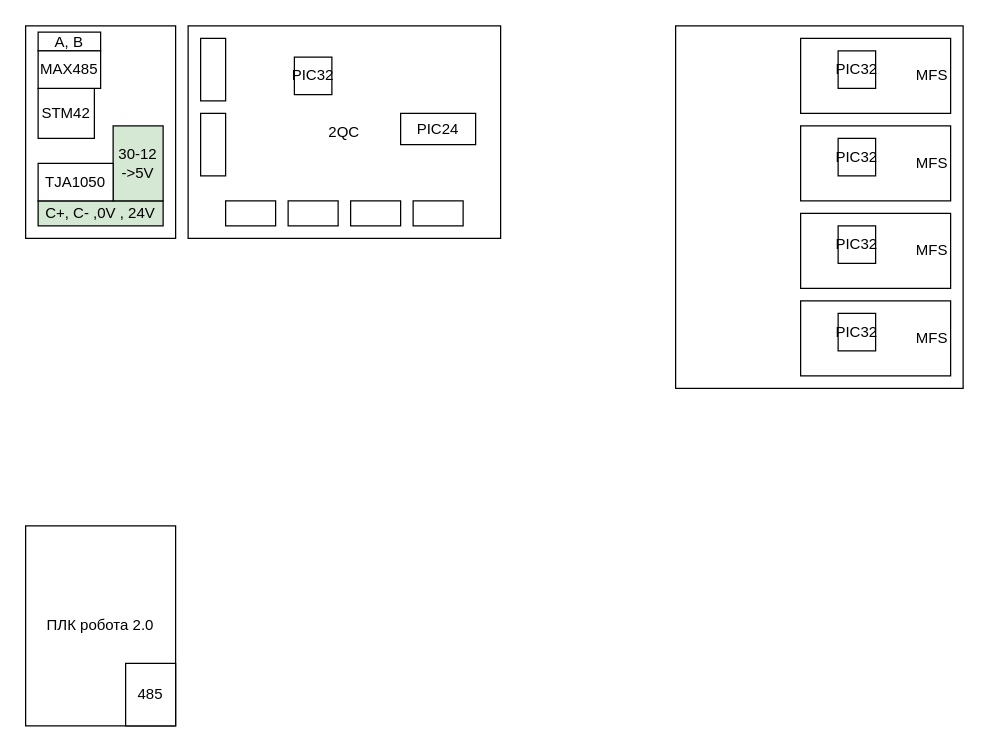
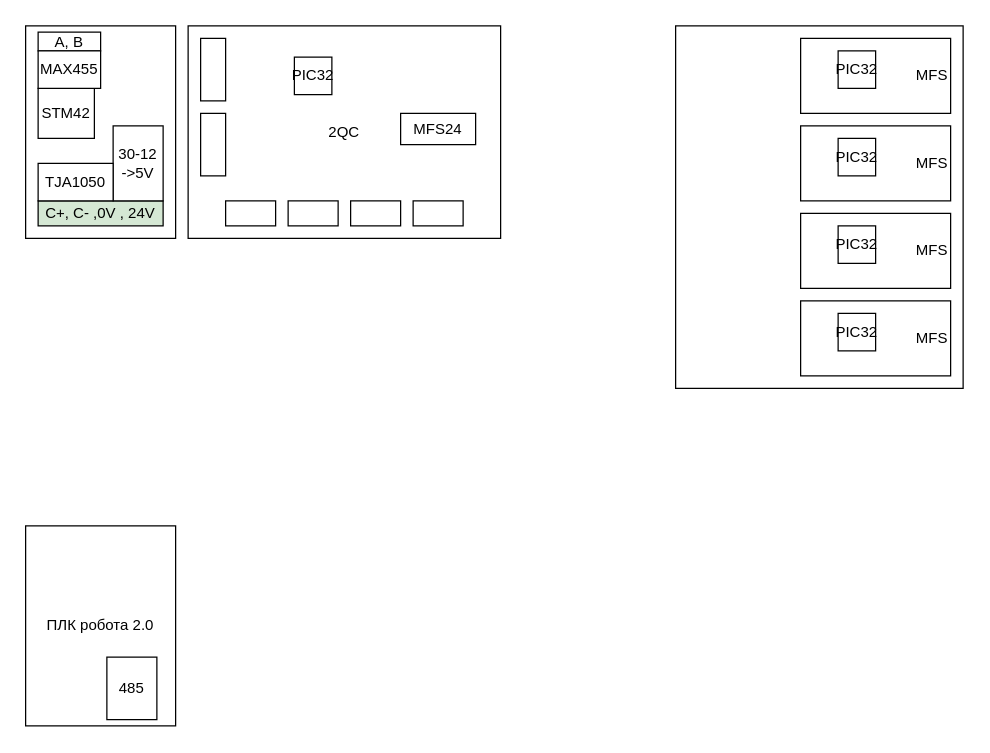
node "MAX485": label "MAX485" -> "MAX455"
node "PIC24": label "PIC24" -> "MFS24"
node "30-12 ->5V": fillcolor #d5e8d4 -> #ffffff
node "485": moved (151, 694) -> (132, 688)
